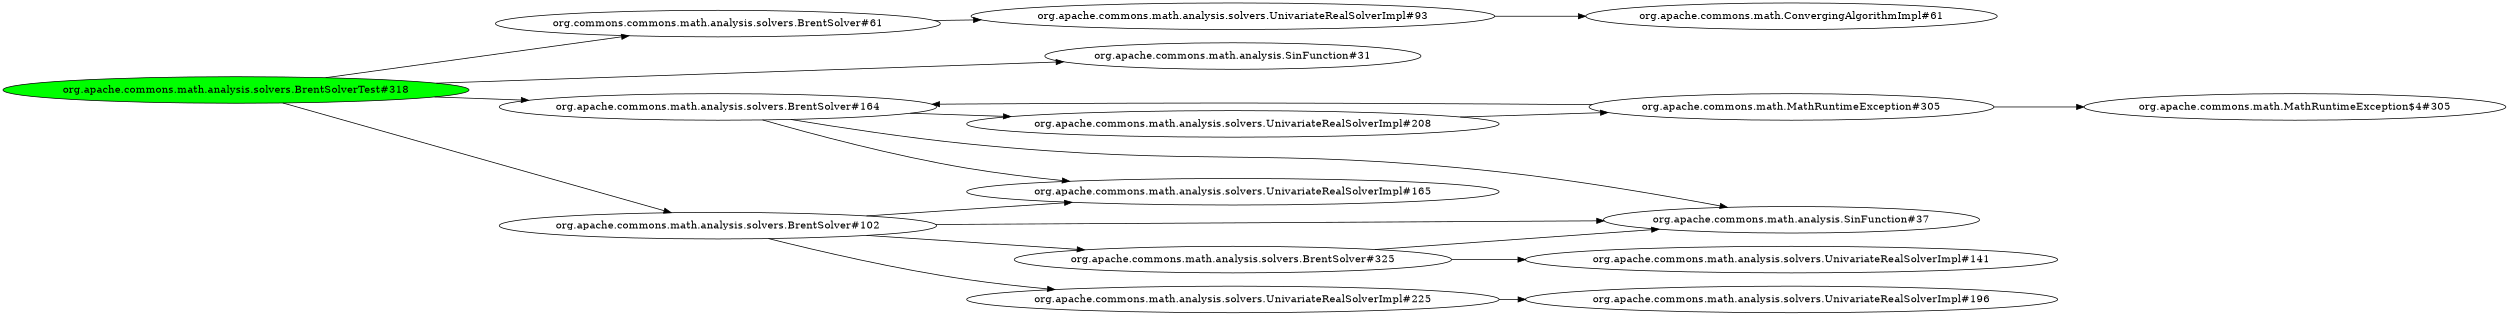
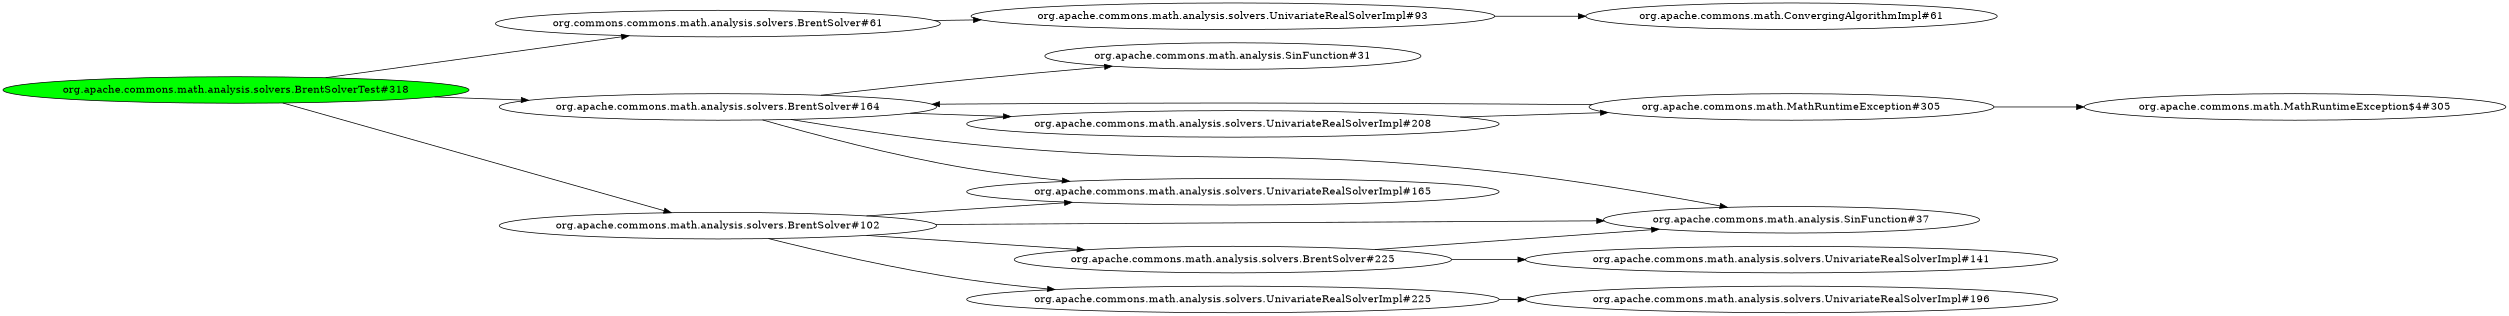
edge "org.apache.commons.math.analysis.solvers.BrentSolverTest#318" -> "org.apache.commons.math.analysis.SinFunction#31": now "org.apache.commons.math.analysis.solvers.BrentSolver#164" -> "org.apache.commons.math.analysis.SinFunction#31"
node "org.apache.commons.math.analysis.solvers.BrentSolver#325": label "org.apache.commons.math.analysis.solvers.BrentSolver#325" -> "org.apache.commons.math.analysis.solvers.BrentSolver#225"
